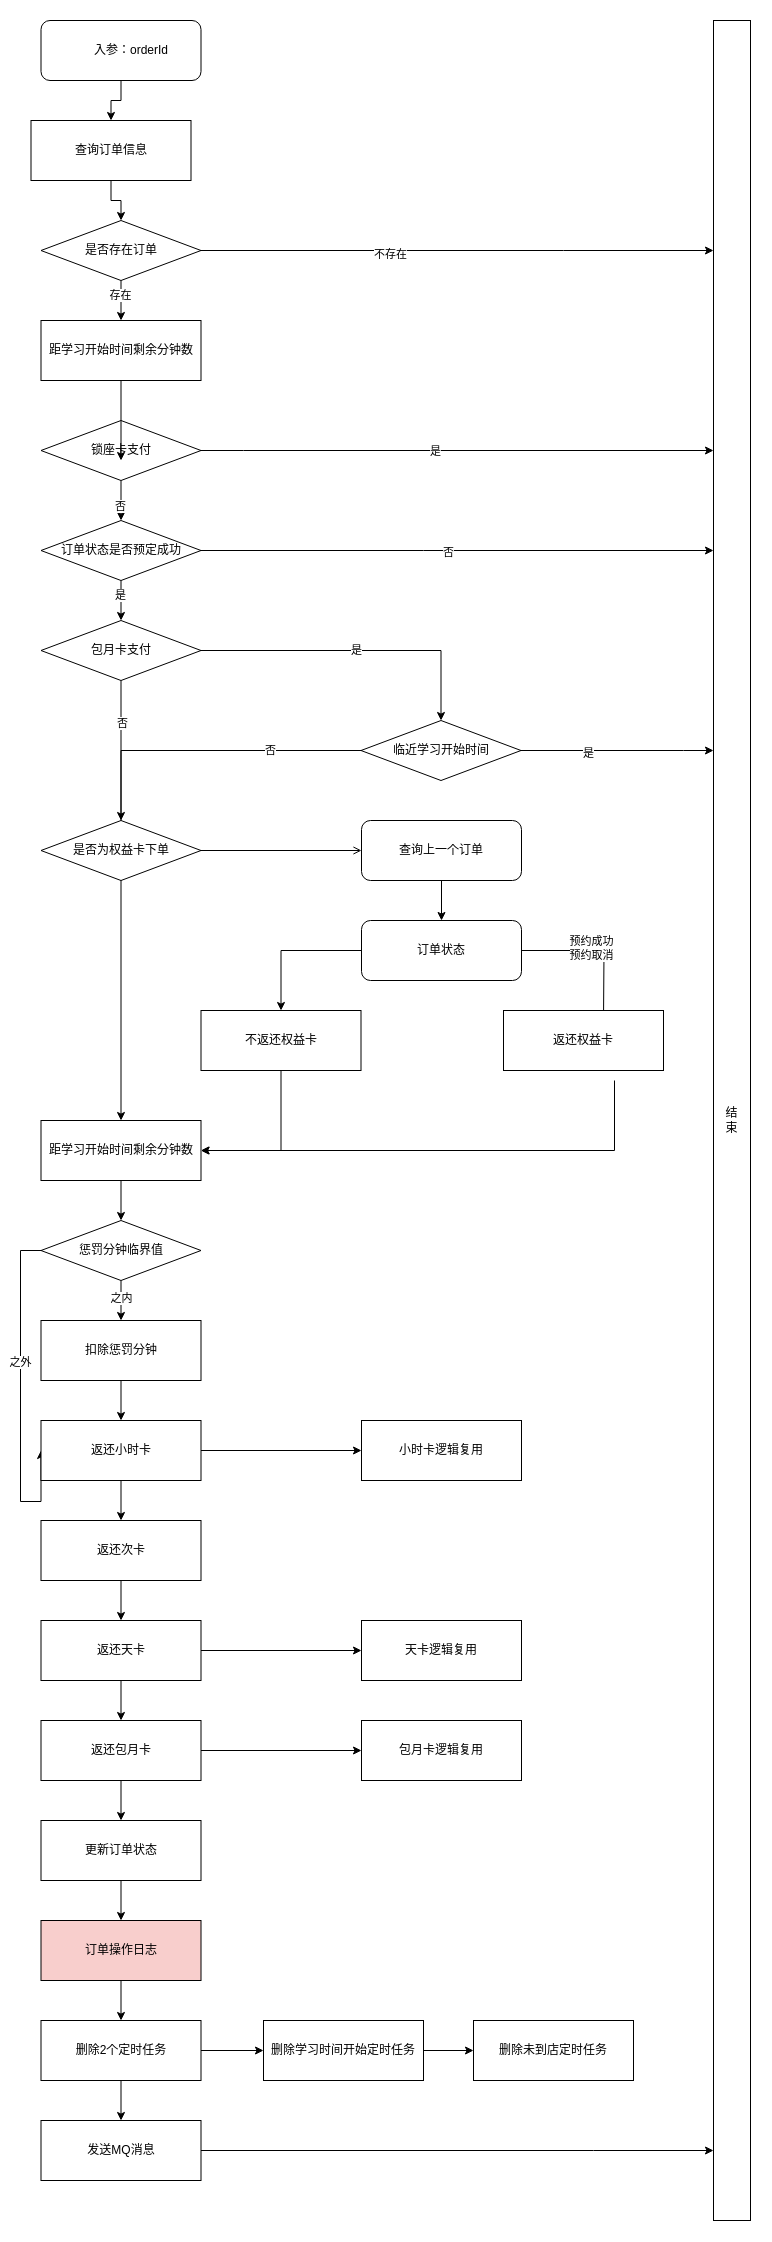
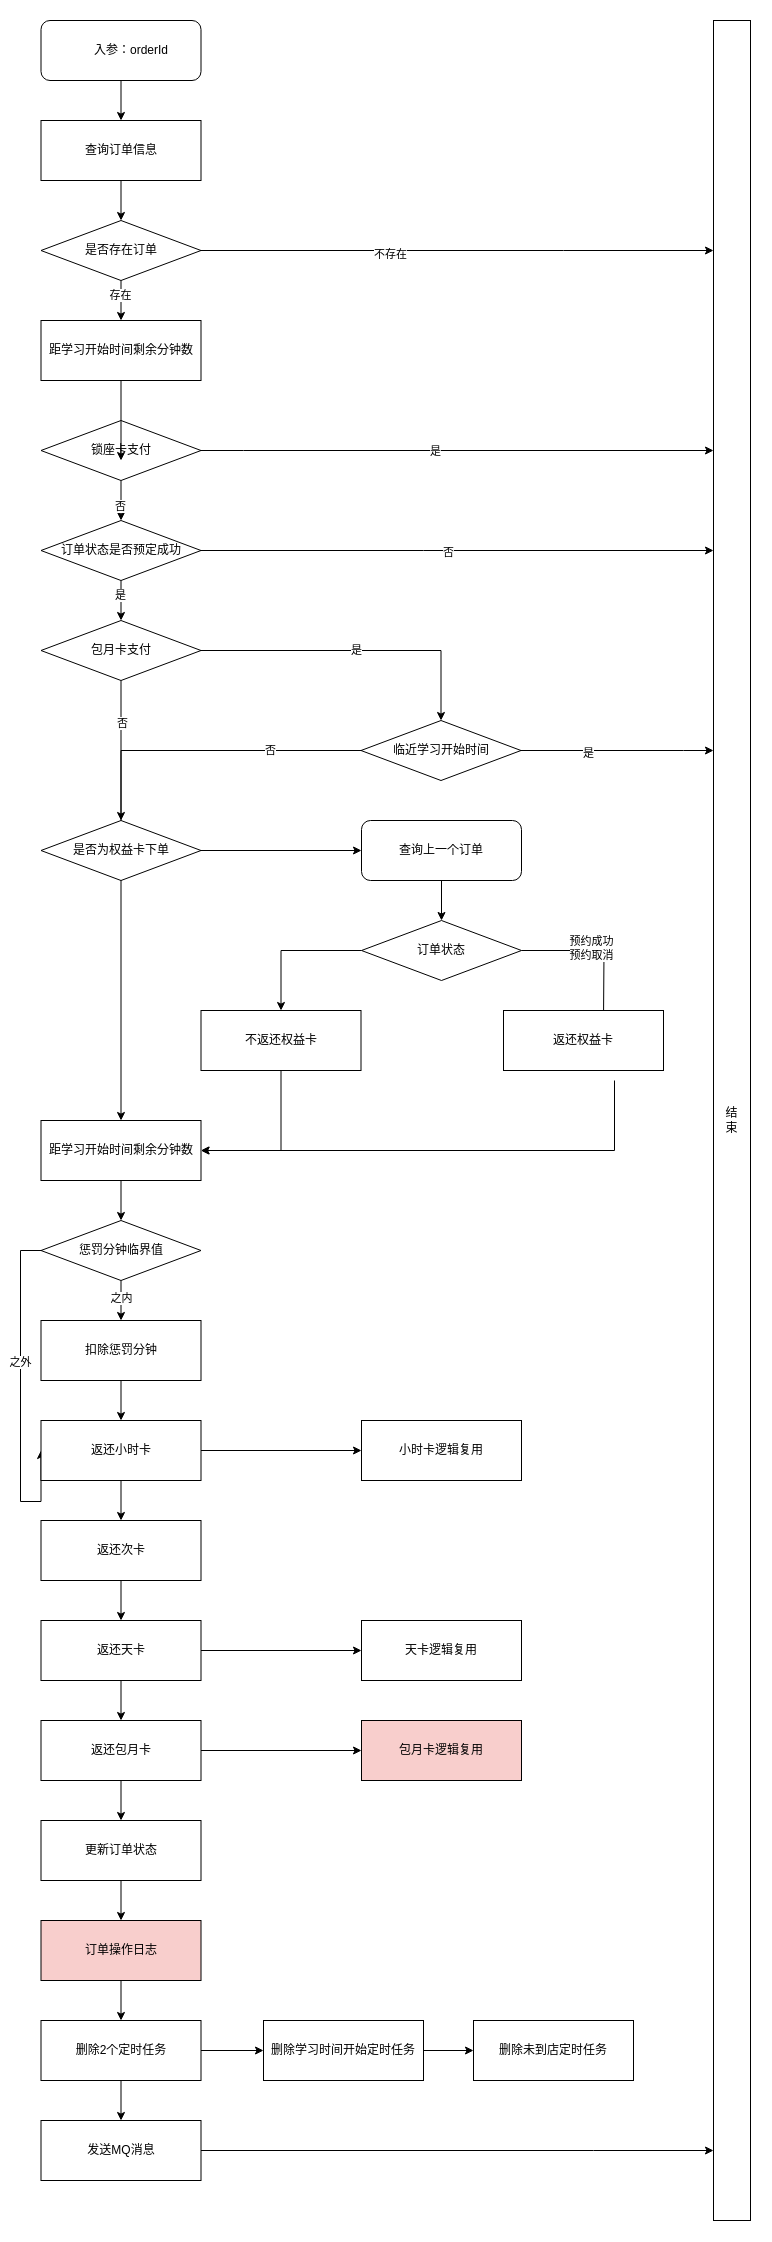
node "查询订单信息": moved (111, 151) -> (121, 151)
edge "是否为权益卡下单" -> "查询上一个订单": arrowhead open -> classic
node "订单状态": shape rounded rectangle -> diamond
node "包月卡逻辑复用": fillcolor #ffffff -> #f8cecc
